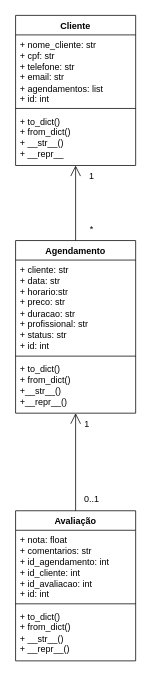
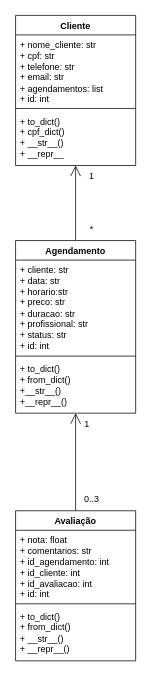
node "+ to_dict() + from_dict() + __str__() + __repr__": label "+ to_dict() + from_dict() + __str__() + __repr__" -> "+ to_dict() + cpf_dict() + __str__() + __repr__"
node "0..1": label "0..1" -> "0..3"
